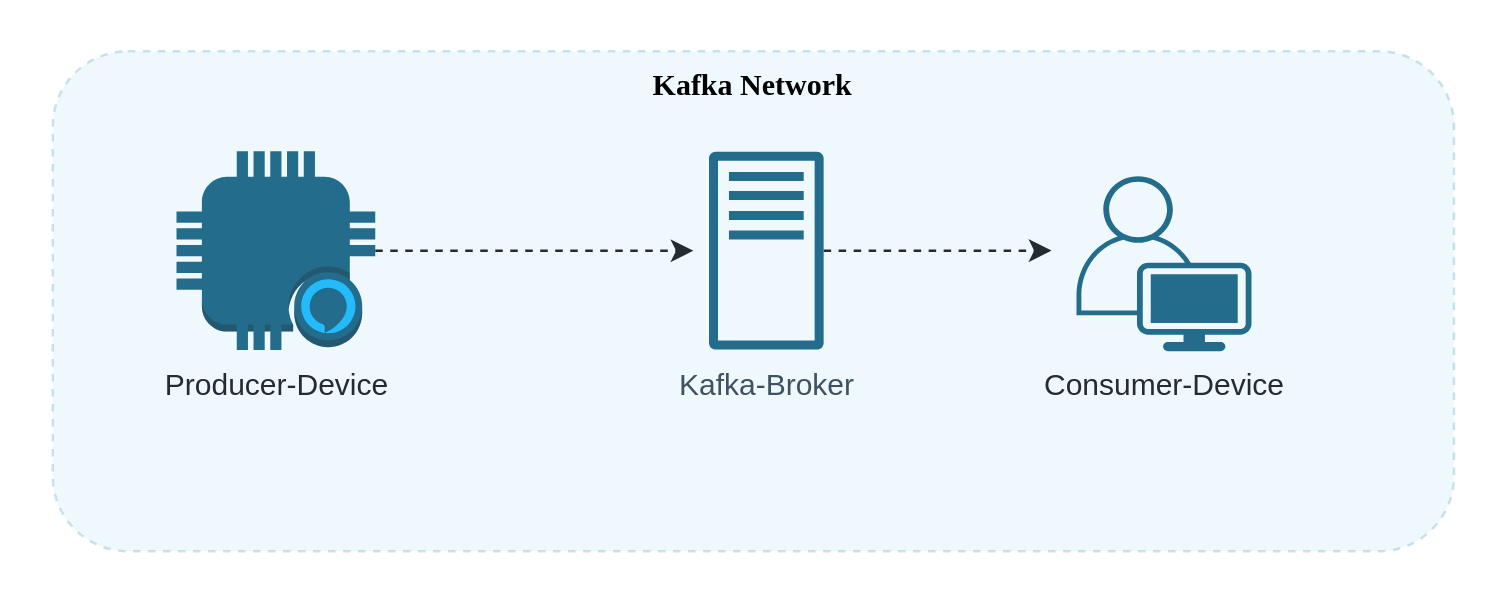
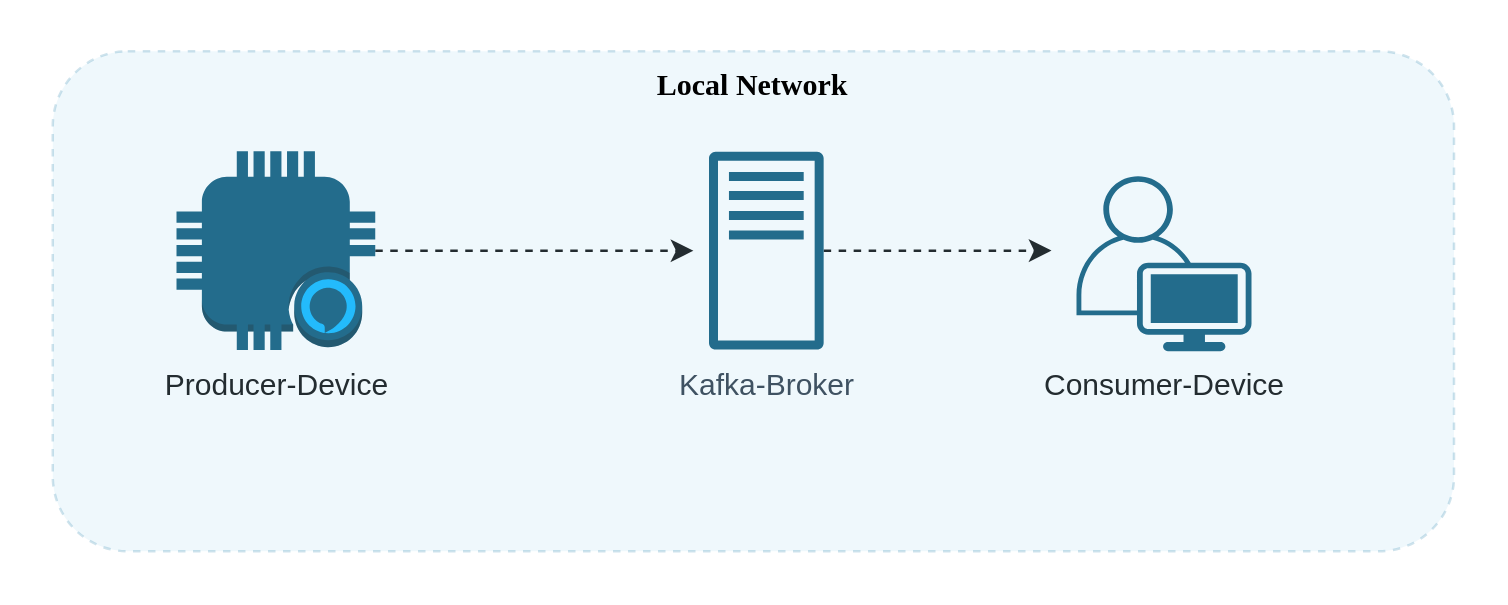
node "Kafka Network": label "Kafka Network" -> "Local Network"
